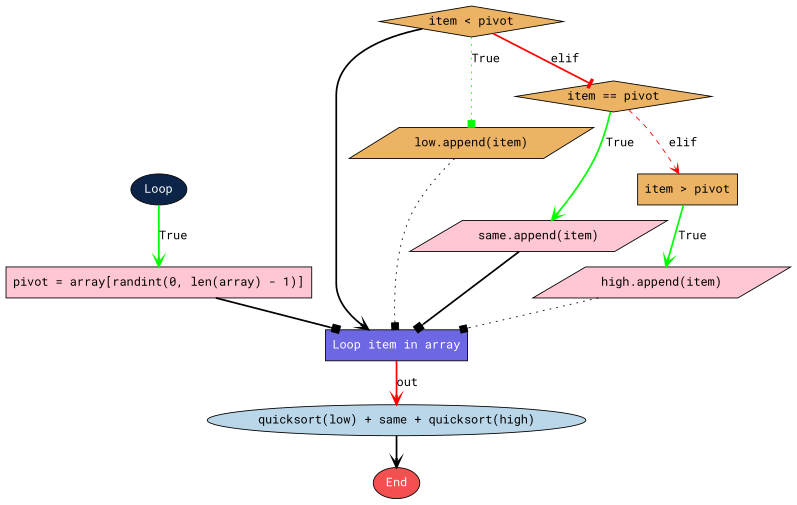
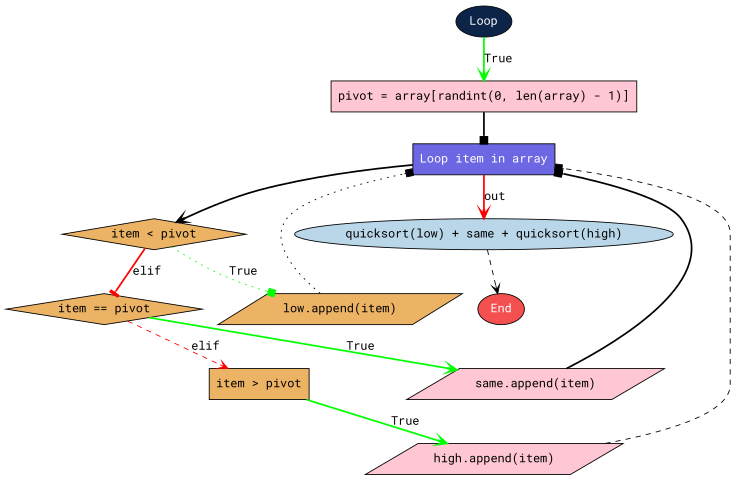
edge "item < pivot" -> "Loop item in array": reversed
edge "high.append(item)" -> "Loop item in array": style dotted -> dashed
edge "quicksort(low) + same + quicksort(high)" -> "End": style bold -> dashed
